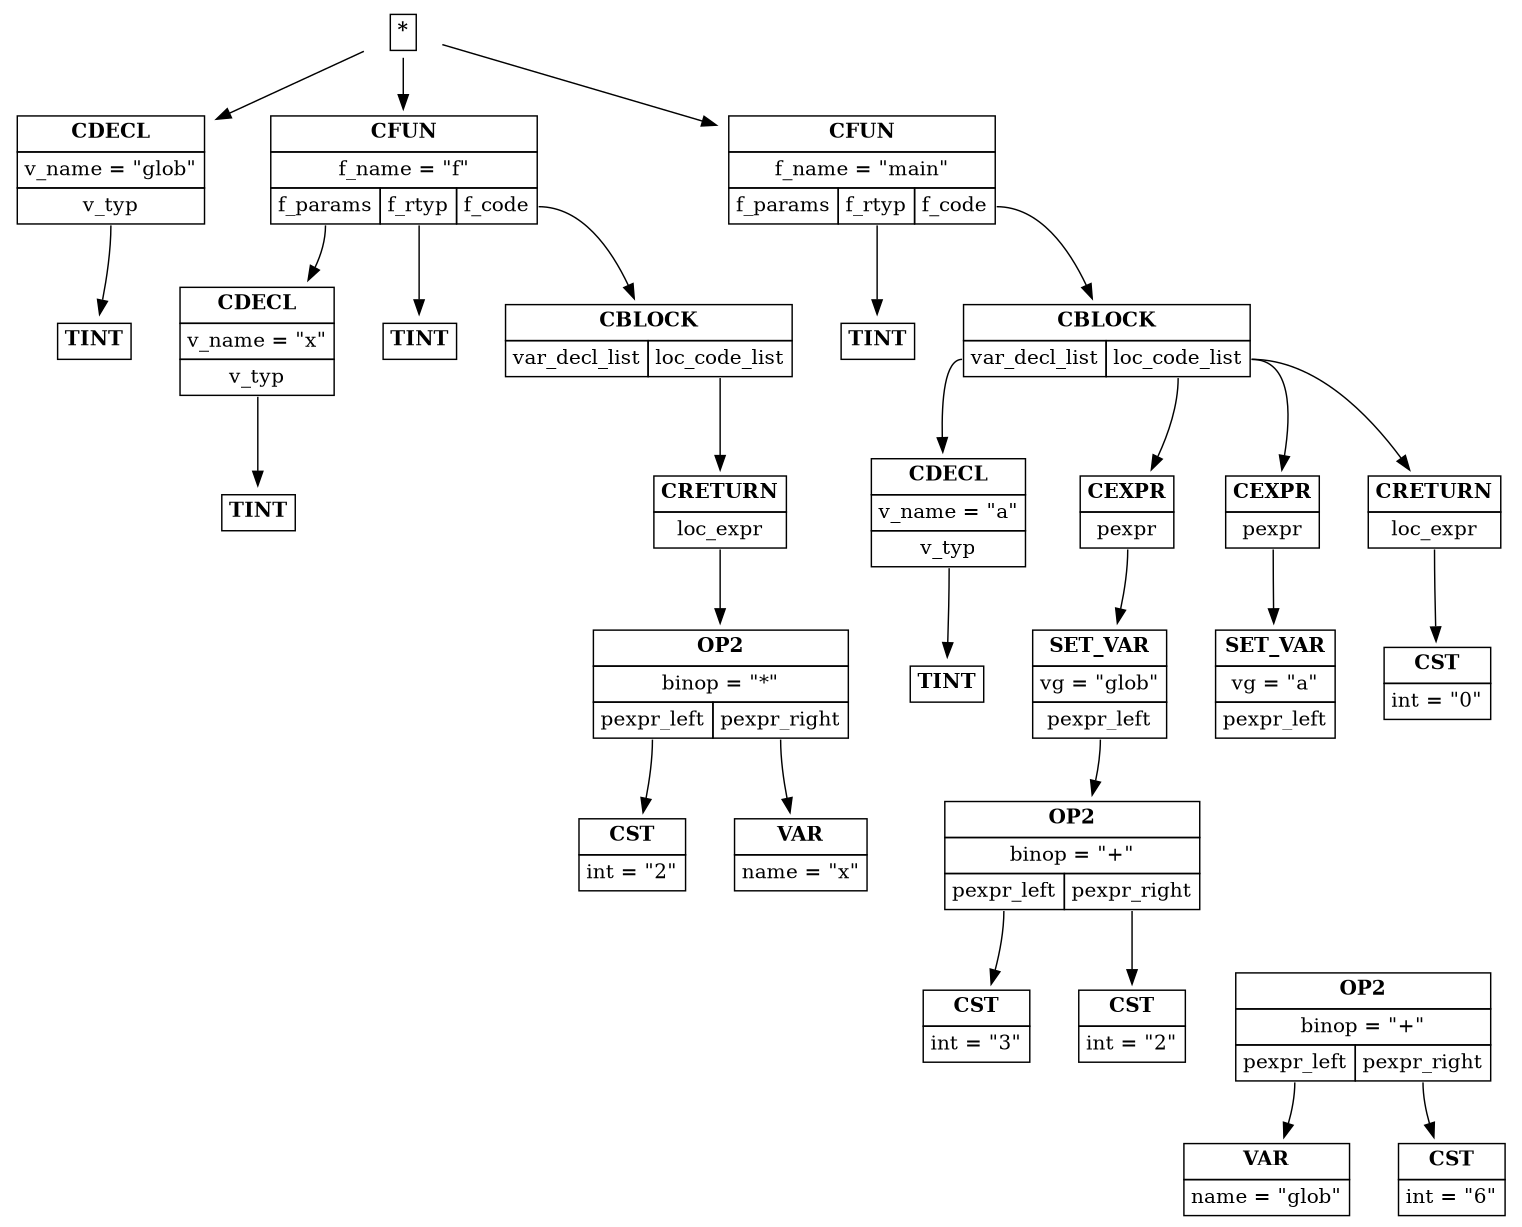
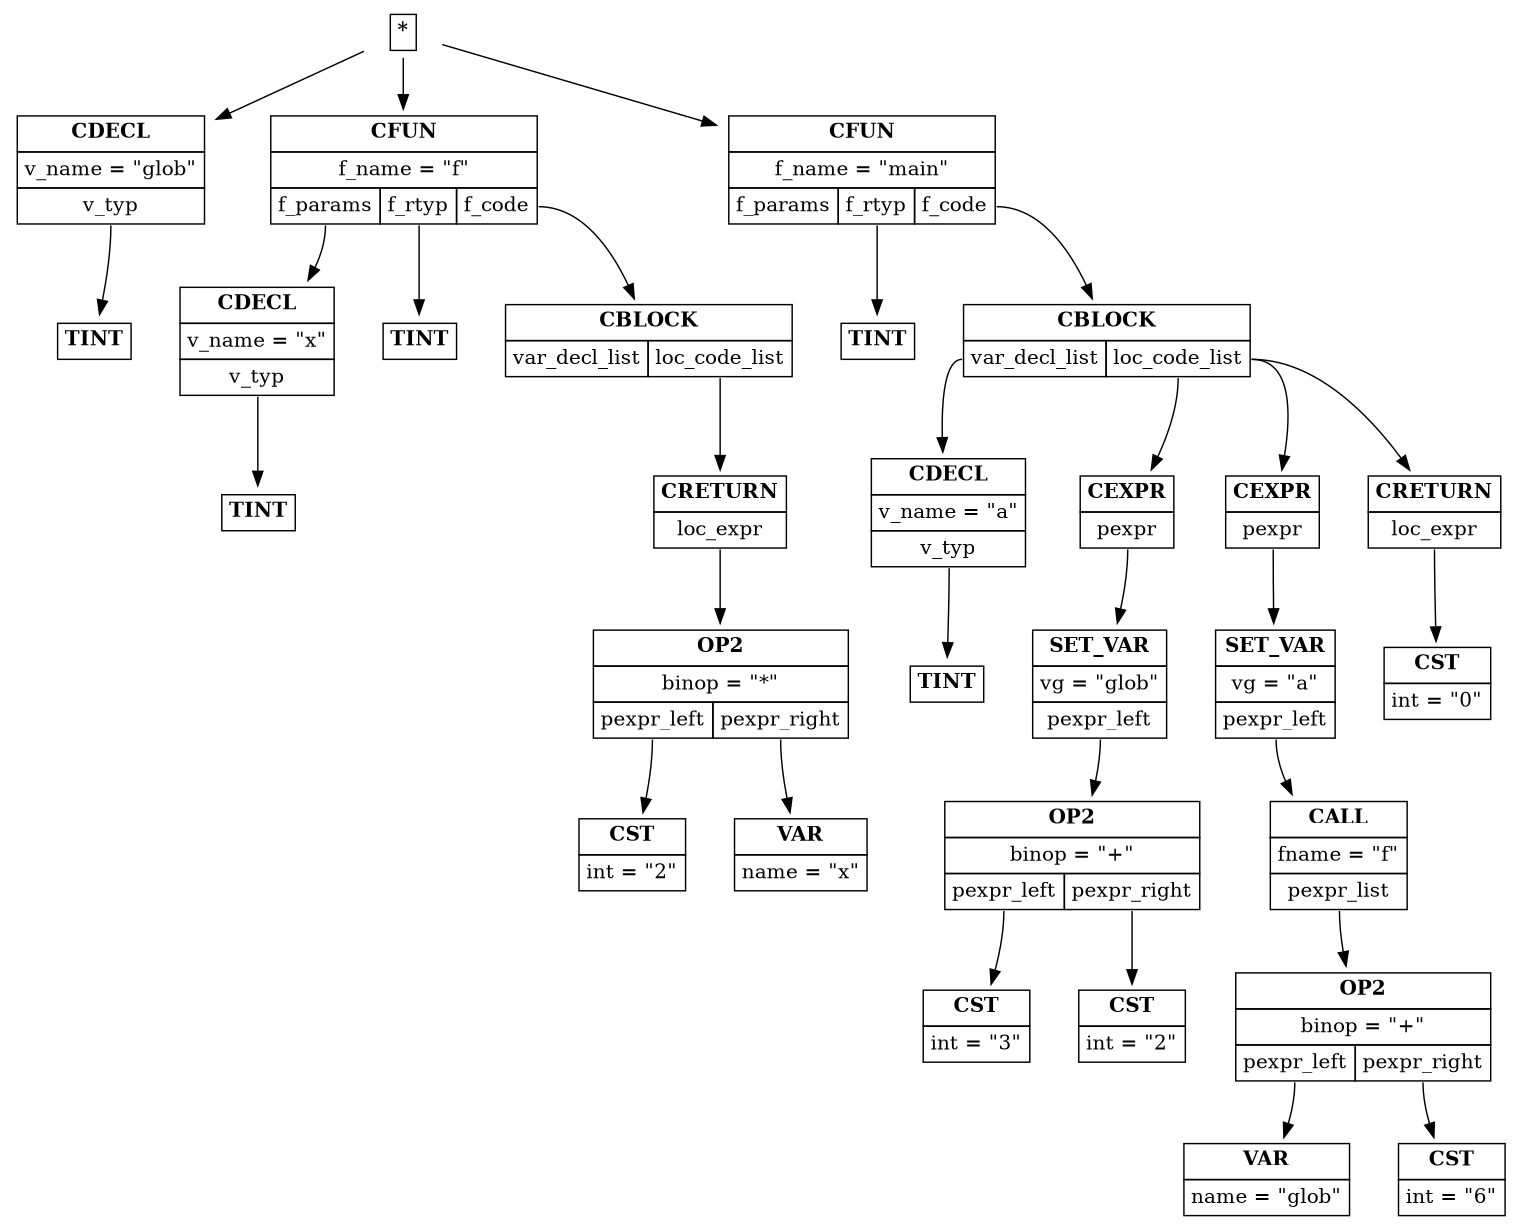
node "CALL": added
